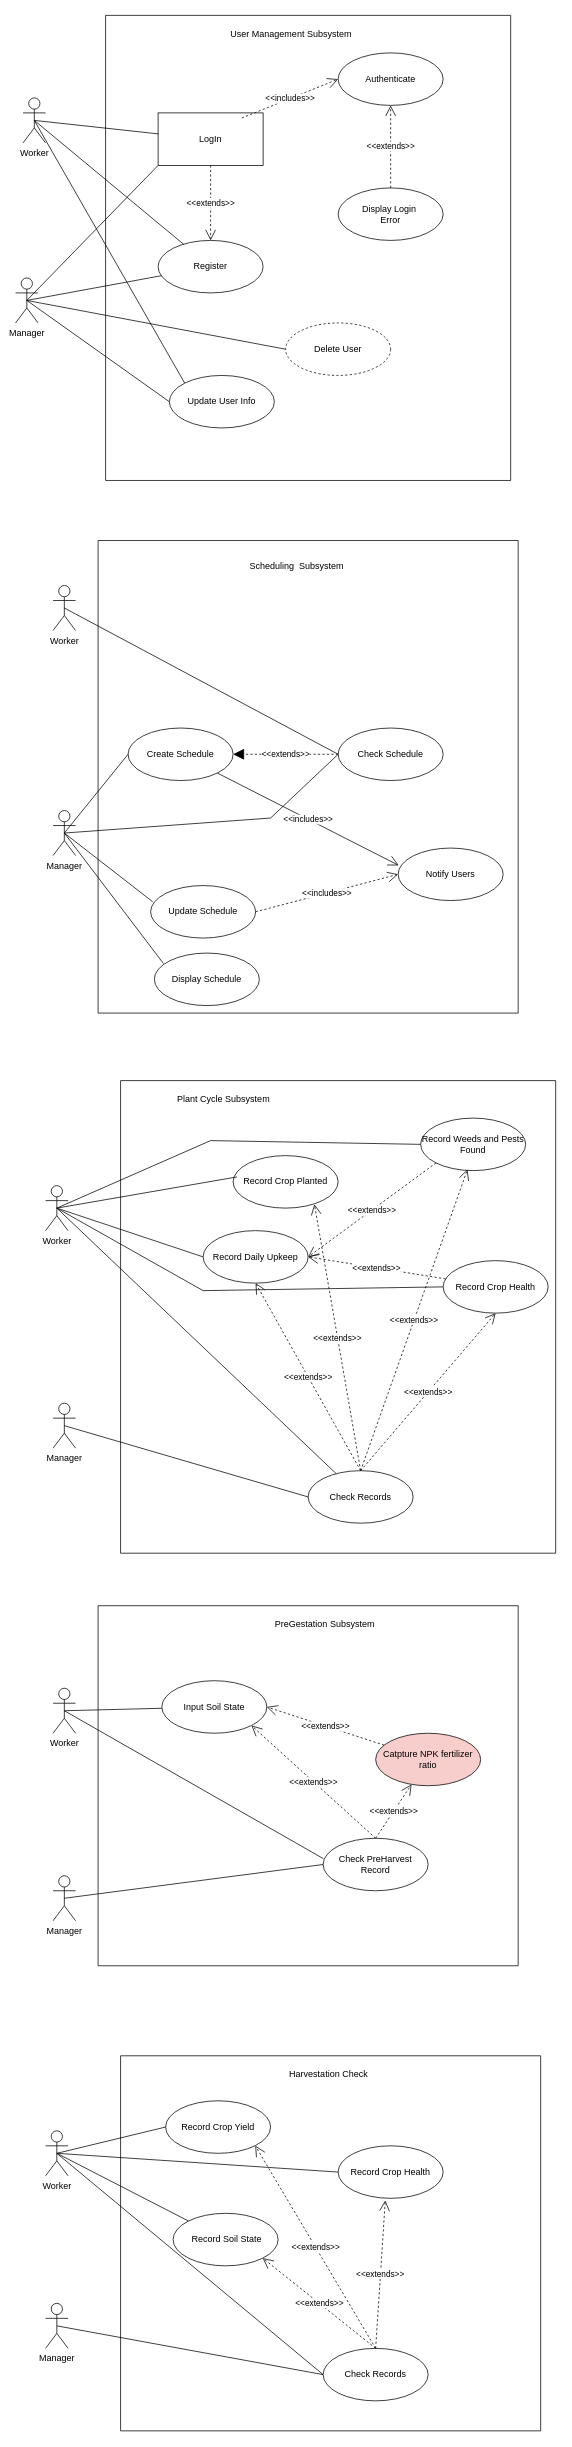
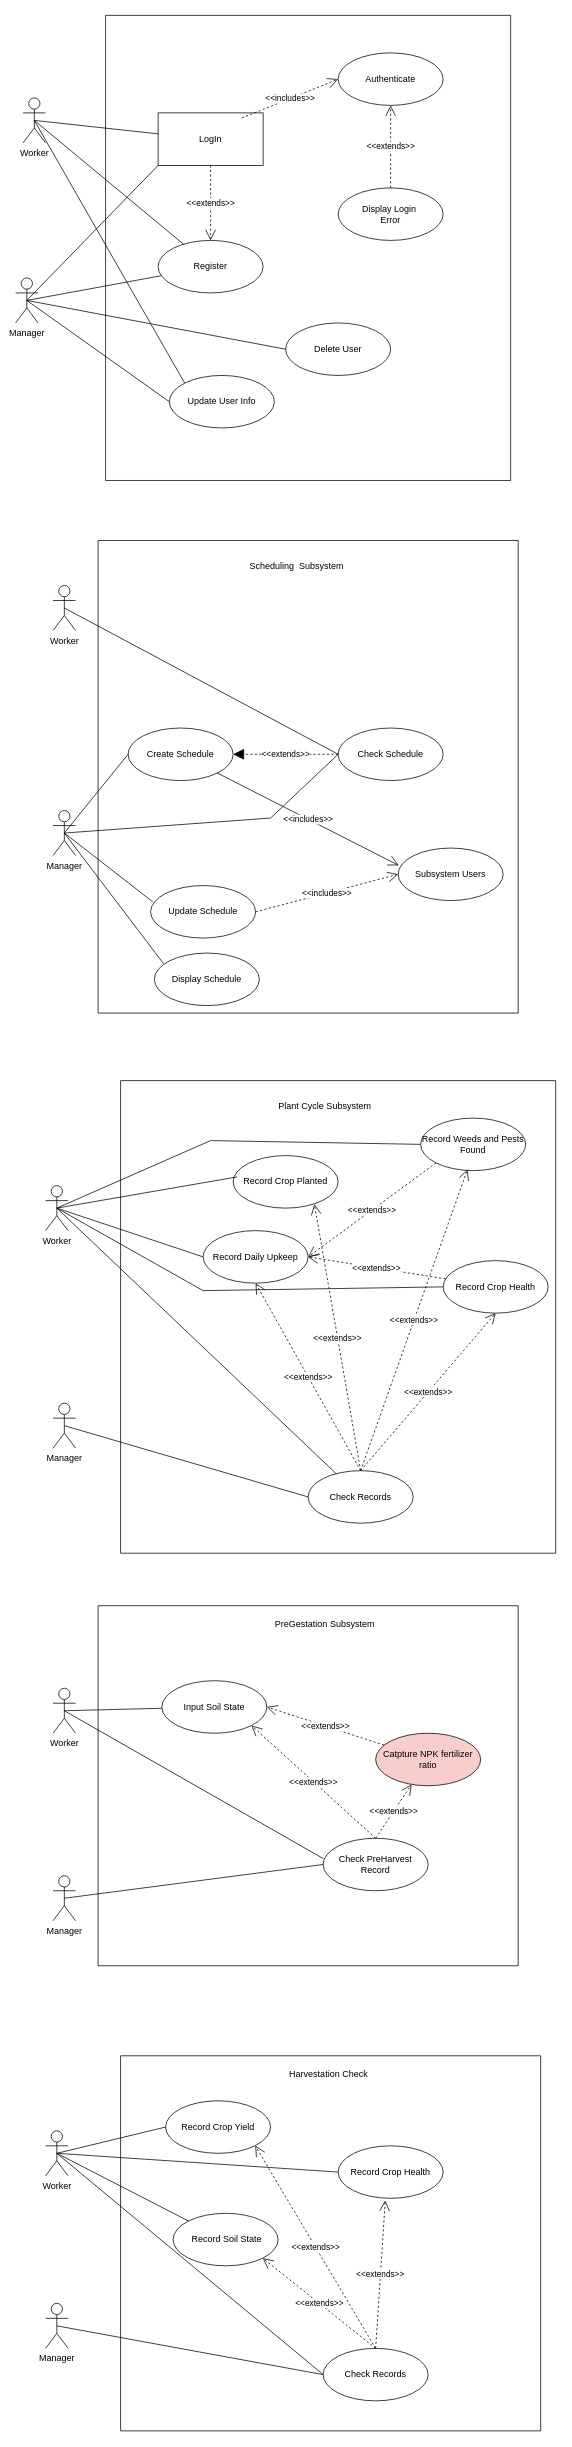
node "User Management Subsystem": removed
node "Delete User": style dashed -> solid
node "Notify Users": label "Notify Users" -> "Subsystem Users"
node "Plant Cycle Subsystem": moved (224, 1099) -> (325, 1107)
